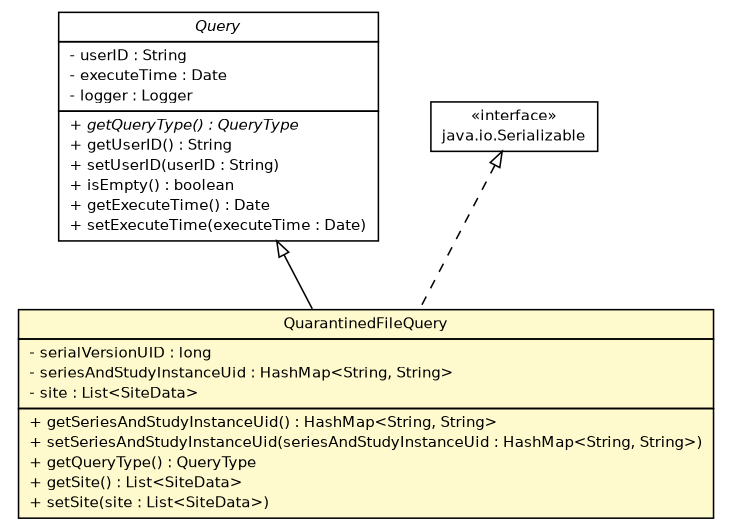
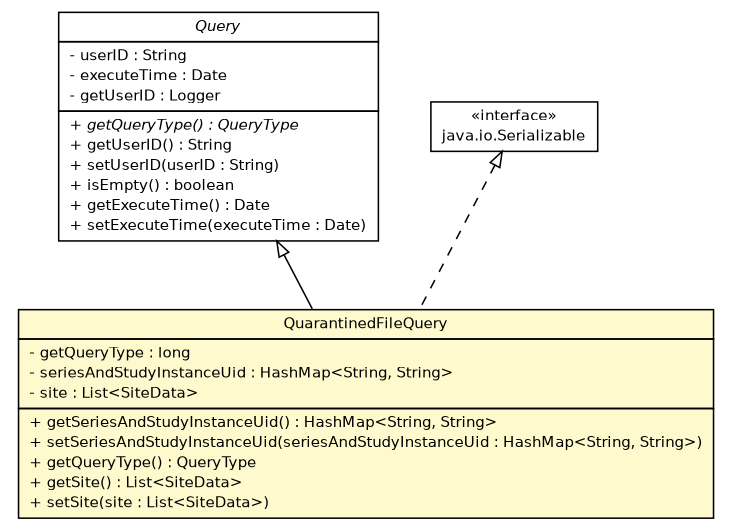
node "Query": text "- logger : Logger" -> "- getUserID : Logger"
node "QuarantinedFileQuery": text "- serialVersionUID : long" -> "- getQueryType : long"
